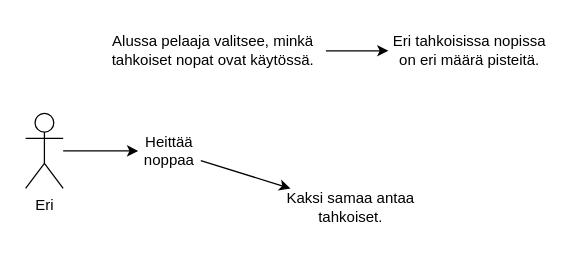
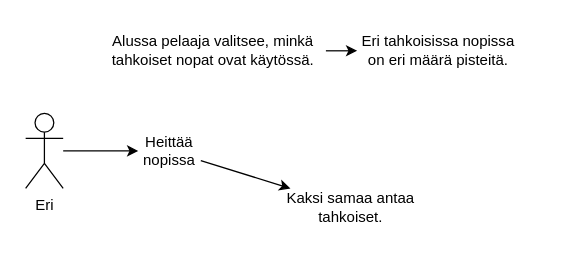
node "Eri tahkoisissa nopissa on eri määrä pisteitä.": moved (469, 51) -> (438, 51)
node "Heittää noppaa": label "Heittää noppaa" -> "Heittää nopissa"
